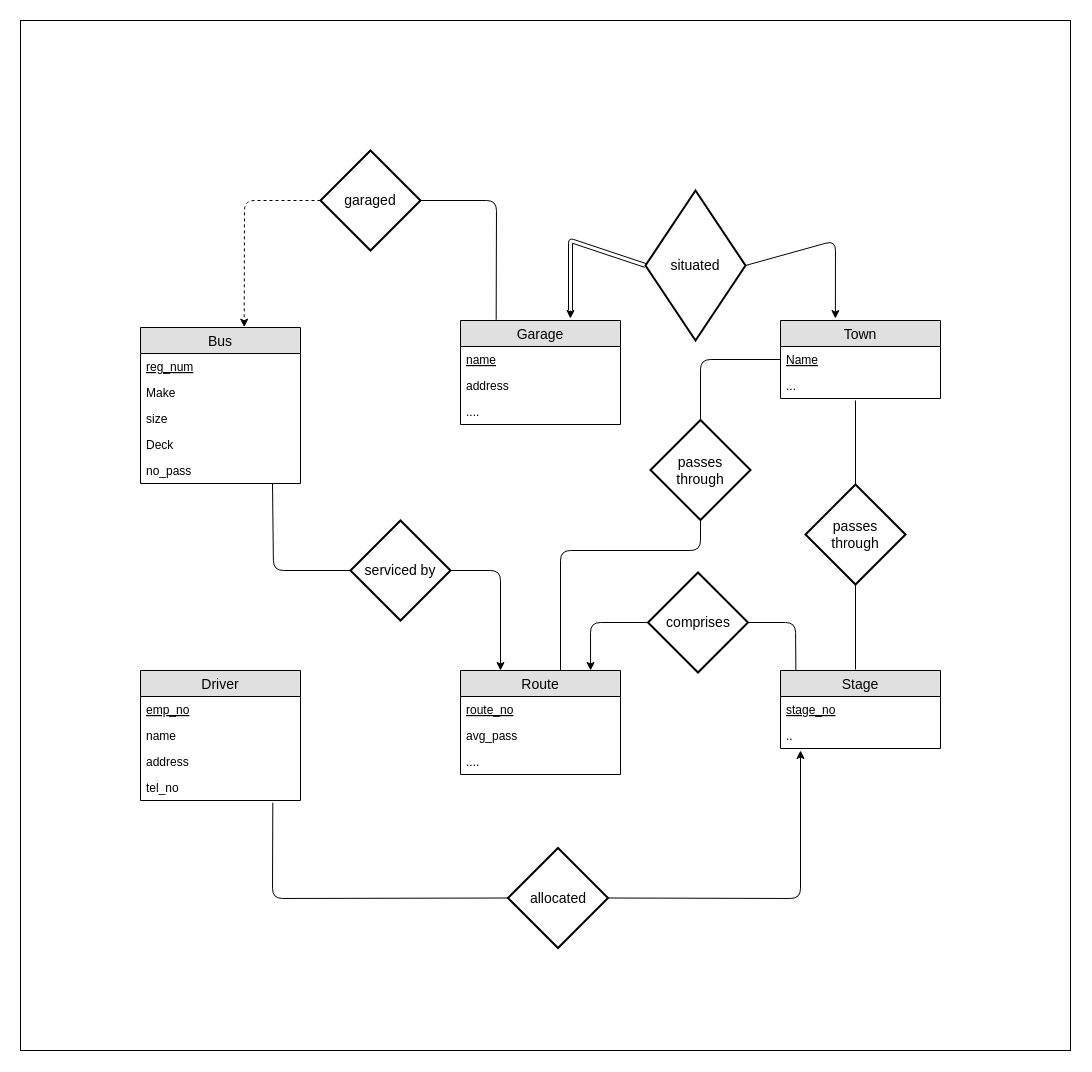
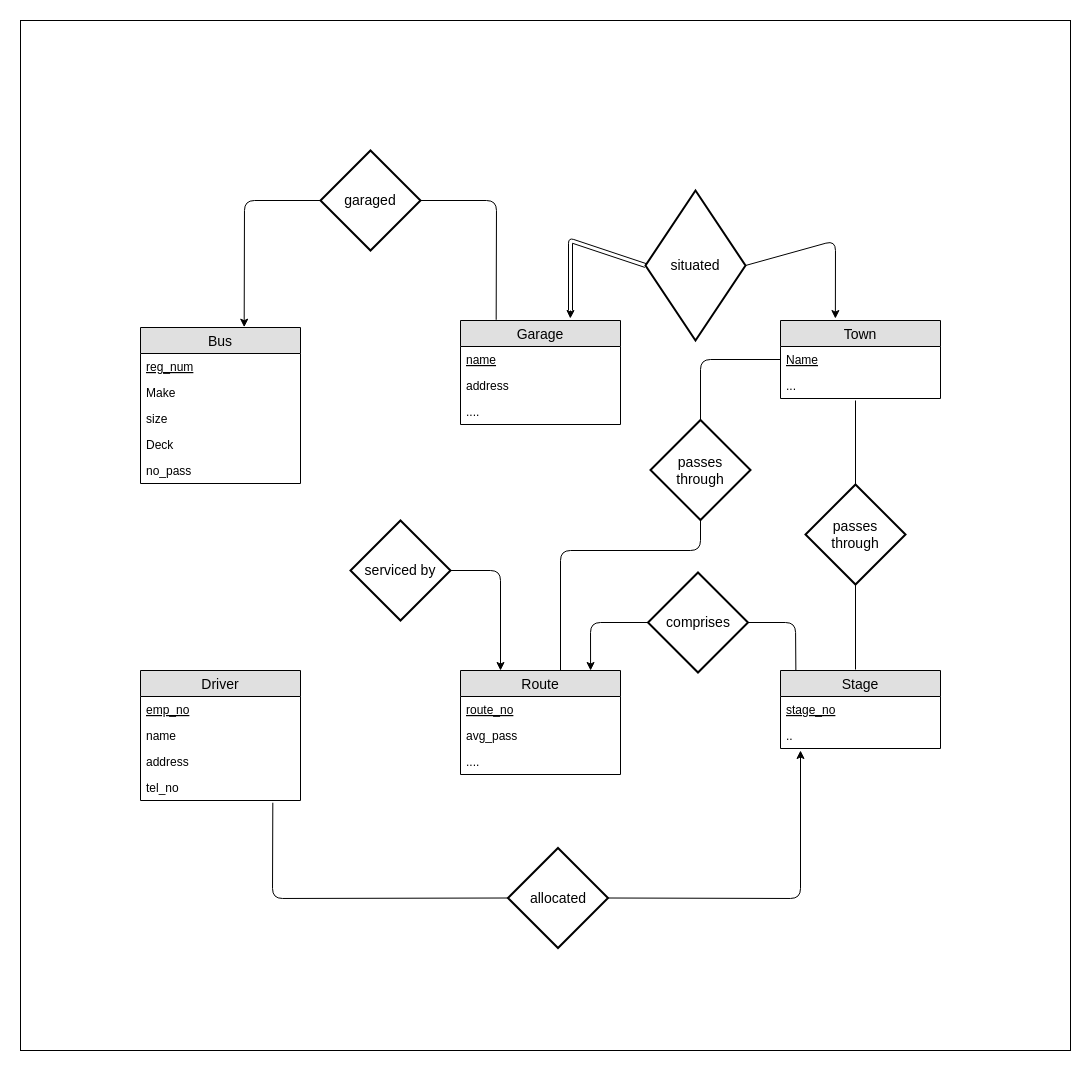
edge "garaged" -> "Bus": style dashed -> solid
edge "no_pass" -- "serviced by": removed
